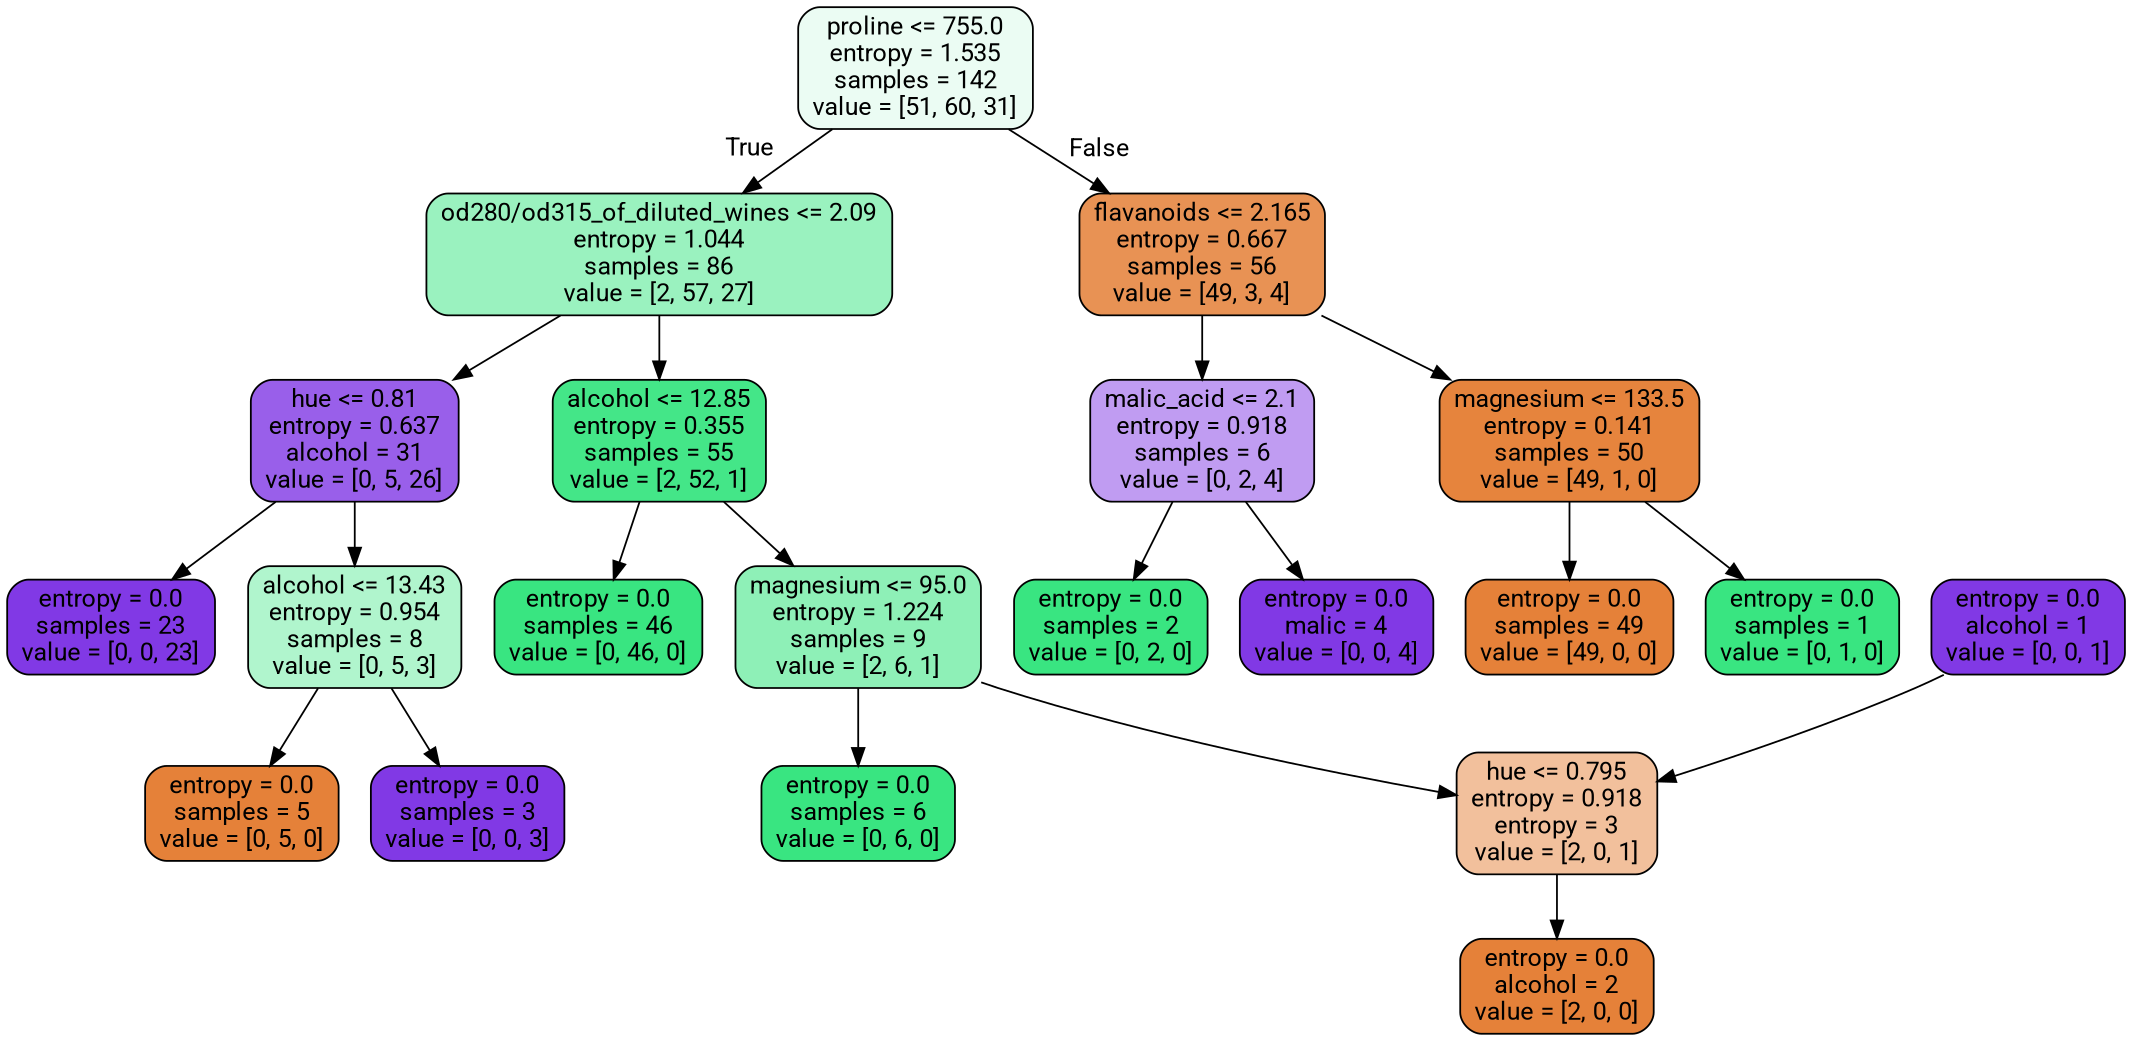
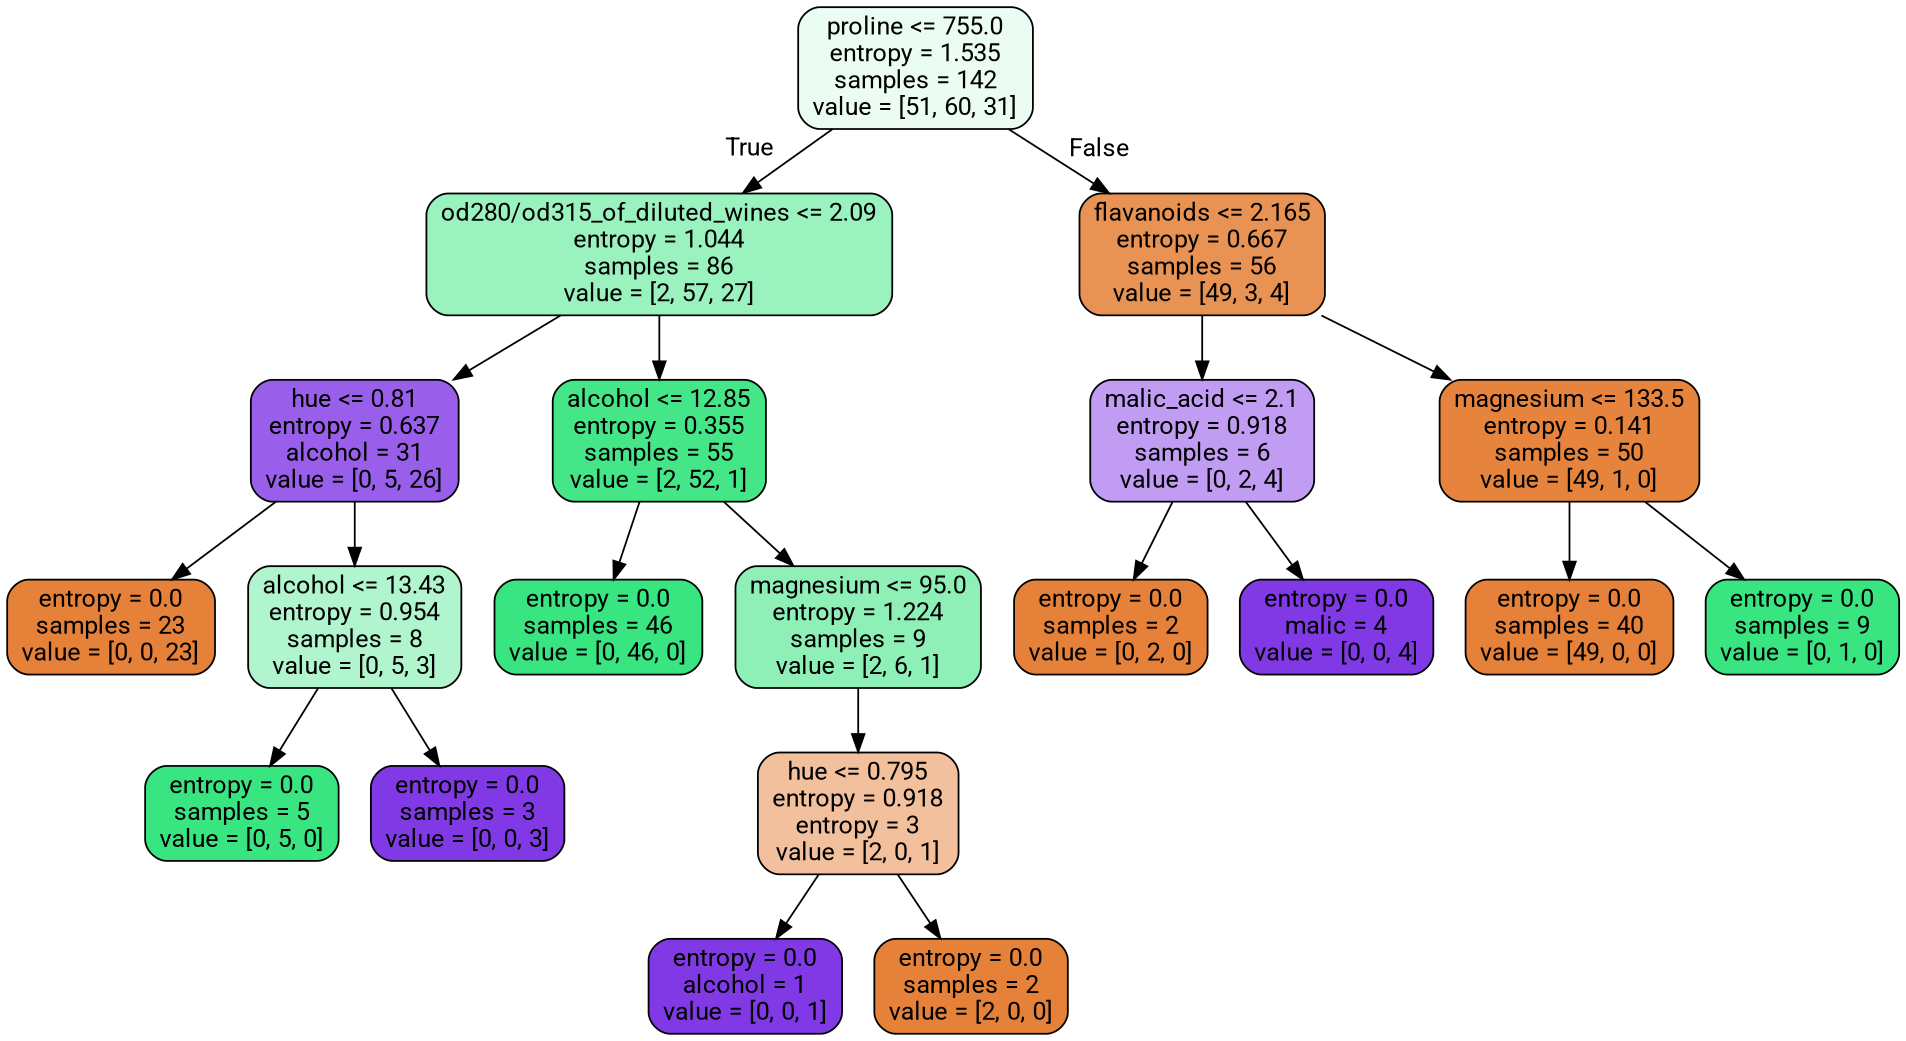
node "entropy = 0.0 samples = 23 value = [0, 0, 23]": fillcolor #8139e5 -> #e58139
node "entropy = 0.0 samples = 2 value = [0, 2, 0]": fillcolor #39e581 -> #e58139
node "entropy = 0.0 samples = 49 value = [49, 0, 0]": label "entropy = 0.0 samples = 49 value = [49, 0, 0]" -> "entropy = 0.0 samples = 40 value = [49, 0, 0]"
node "entropy = 0.0 samples = 1 value = [0, 1, 0]": label "entropy = 0.0 samples = 1 value = [0, 1, 0]" -> "entropy = 0.0 samples = 9 value = [0, 1, 0]"
edge "entropy = 0.0 alcohol = 1 value = [0, 0, 1]" -> "hue <= 0.795 entropy = 0.918 entropy = 3 value = [2, 0, 1]": reversed
node "entropy = 0.0 samples = 5 value = [0, 5, 0]": fillcolor #e58139 -> #39e581
node "entropy = 0.0 samples = 6 value = [0, 6, 0]": removed
node "entropy = 0.0 alcohol = 2 value = [2, 0, 0]": label "entropy = 0.0 alcohol = 2 value = [2, 0, 0]" -> "entropy = 0.0 samples = 2 value = [2, 0, 0]"
